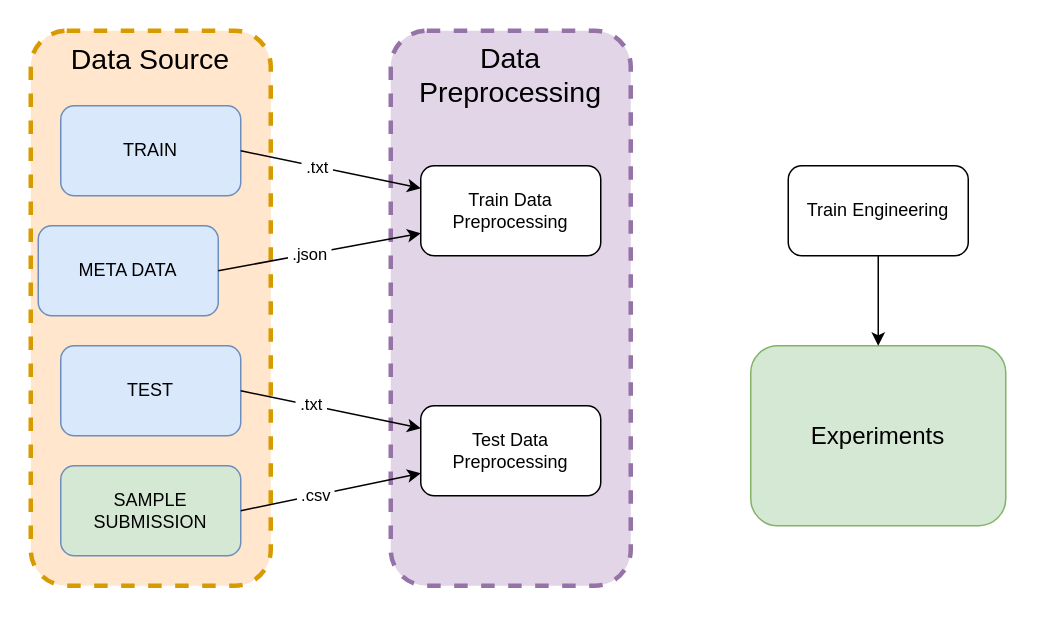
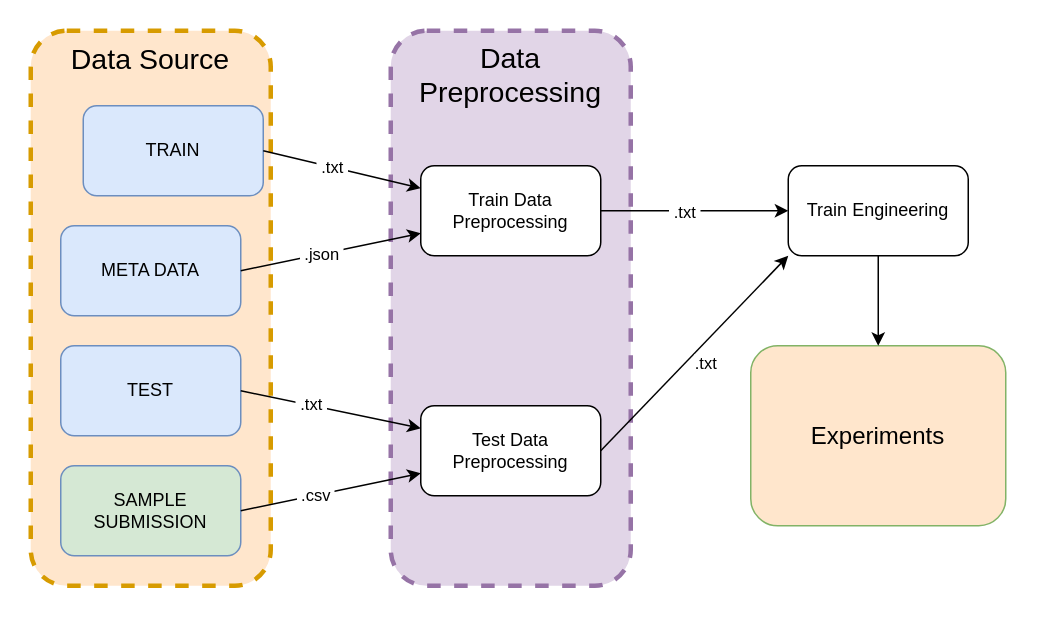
node "TRAIN": moved (151, 151) -> (173, 151)
edge "Train Data Preprocessing" -> "Train Engineering": added, label ".txt"
node "META DATA": moved (128, 271) -> (151, 271)
edge "Test Data Preprocessing" -> "Train Engineering": added, label ".txt"
node "Experiments": fillcolor #d5e8d4 -> #ffe6cc
